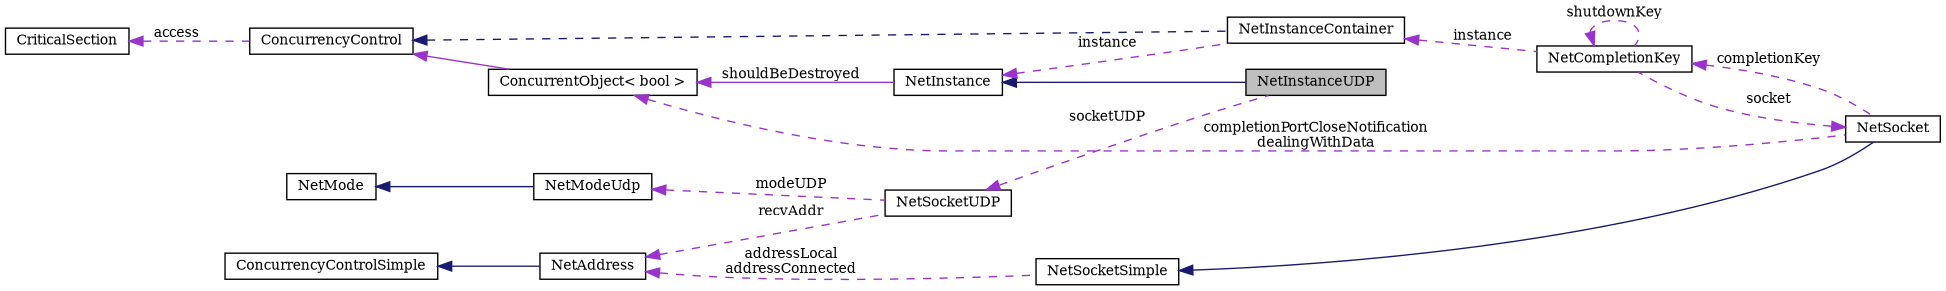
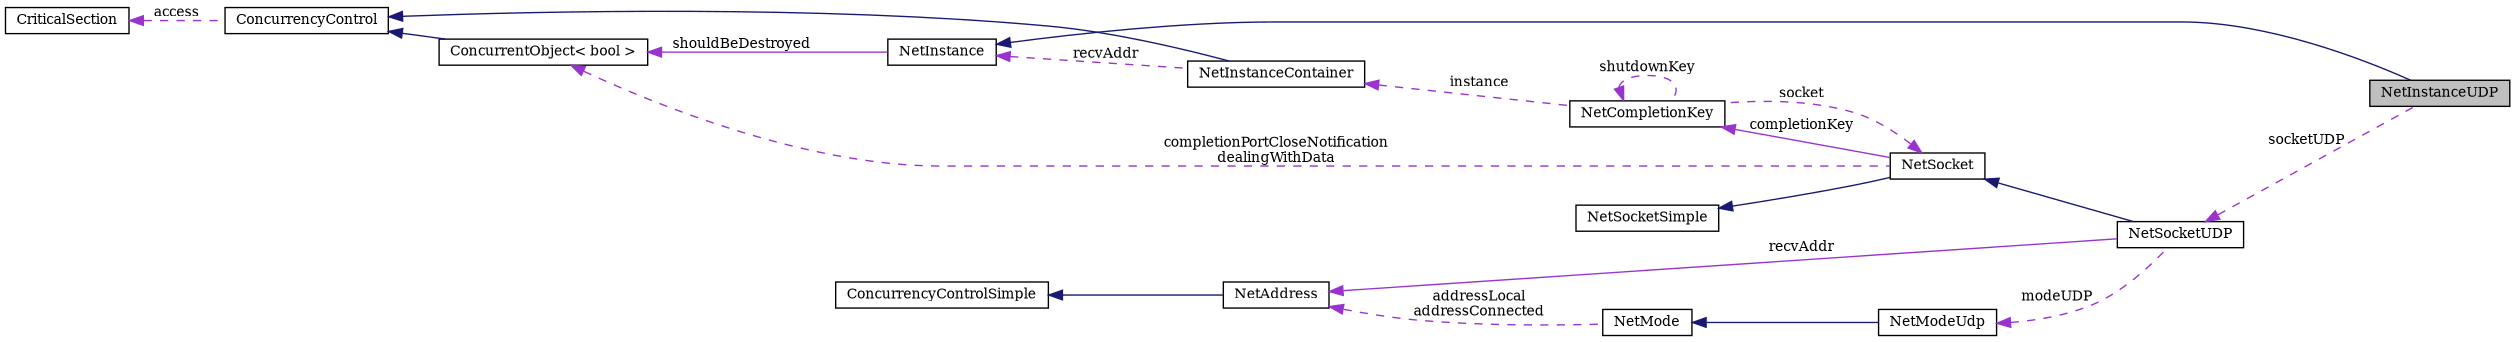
edge "NetInstanceContainer" -> "ConcurrencyControl": style dashed -> solid
edge "NetInstanceContainer" -> "NetInstance": label "instance" -> "recvAddr"
edge "ConcurrentObject< bool >" -> "ConcurrencyControl": color darkorchid3 -> midnightblue
edge "NetSocket" -> "NetCompletionKey": style dashed -> solid
edge "NetSocketUDP" -> "NetSocket": added
edge "NetSocketUDP" -> "NetAddress": style dashed -> solid
edge "NetSocketSimple" -> "NetAddress": now "NetMode" -> "NetAddress"
